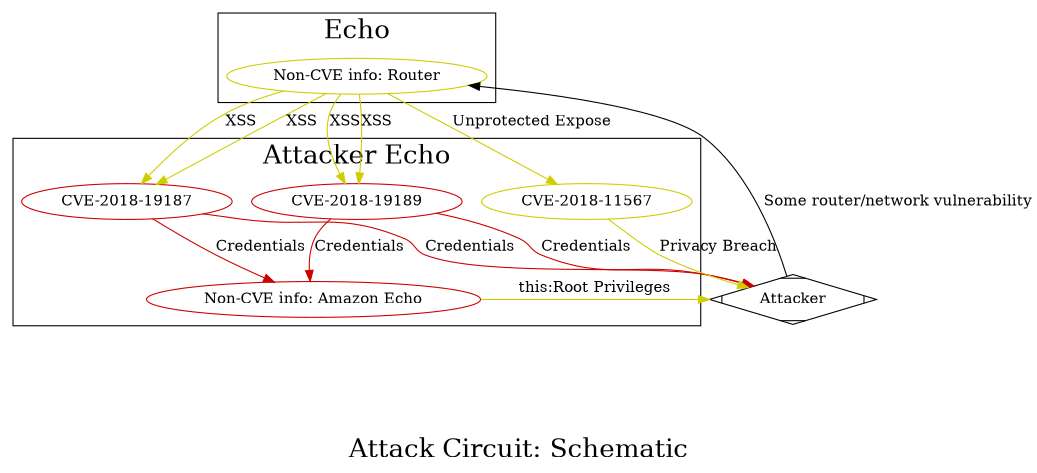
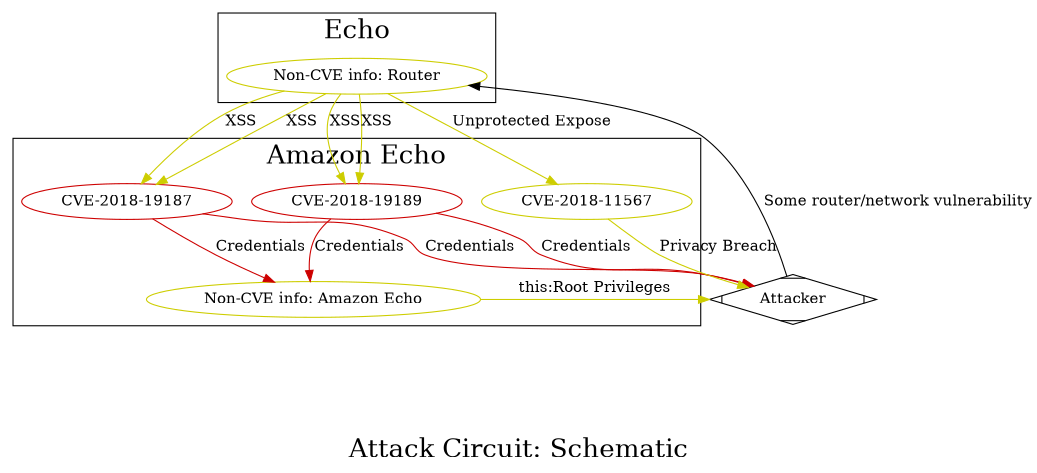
cluster "Attacker Echo": label "Attacker Echo" -> "Amazon Echo"
node "Non-CVE info: Amazon Echo": color red3 -> yellow3
